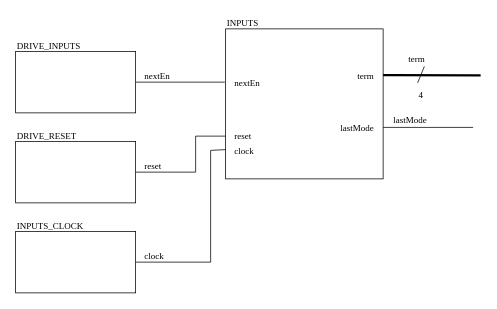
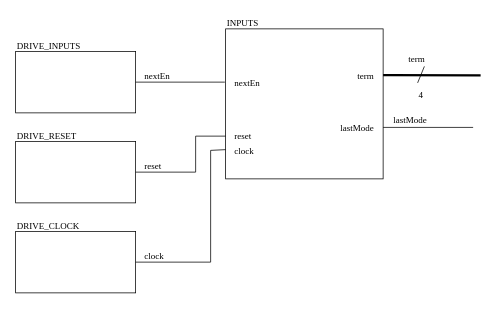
node "INPUTS_CLOCK": label "INPUTS_CLOCK" -> "DRIVE_CLOCK"
